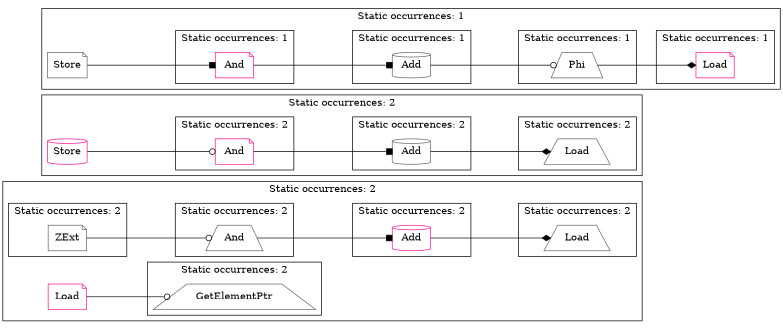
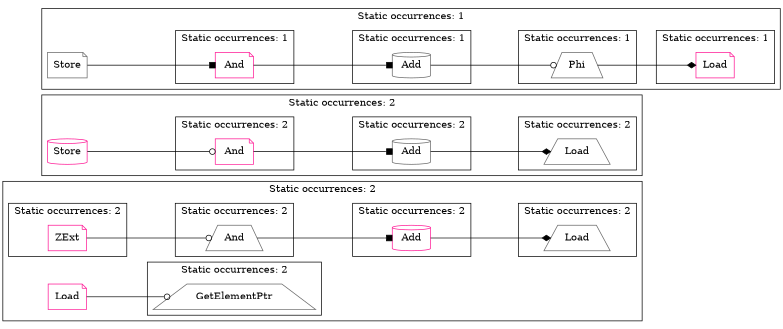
node "ZExt": color gray40 -> deeppink
